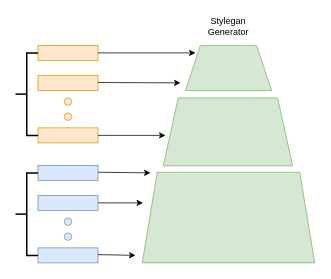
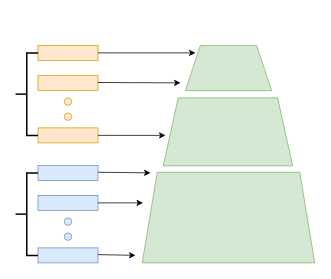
node "Stylegan Generator": removed
